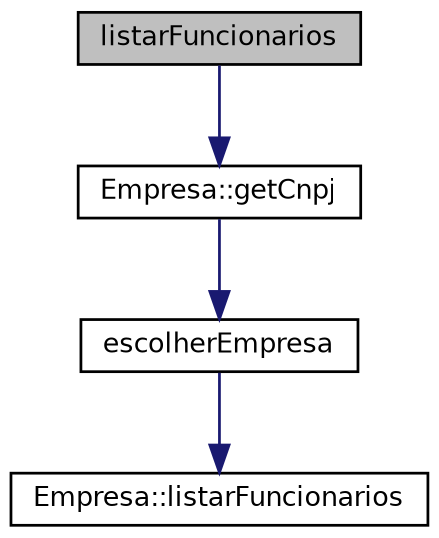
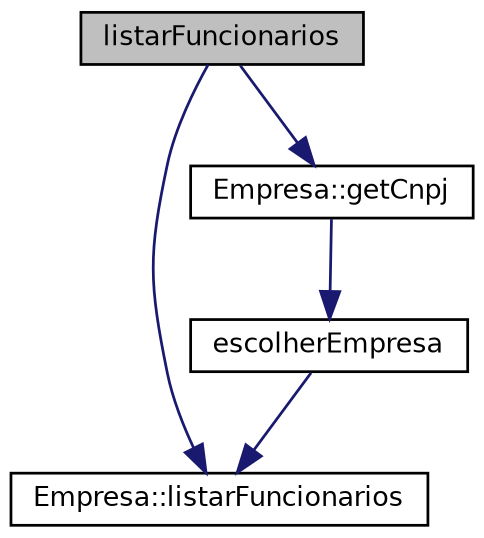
edge "listarFuncionarios" -> "Empresa::listarFuncionarios": added
